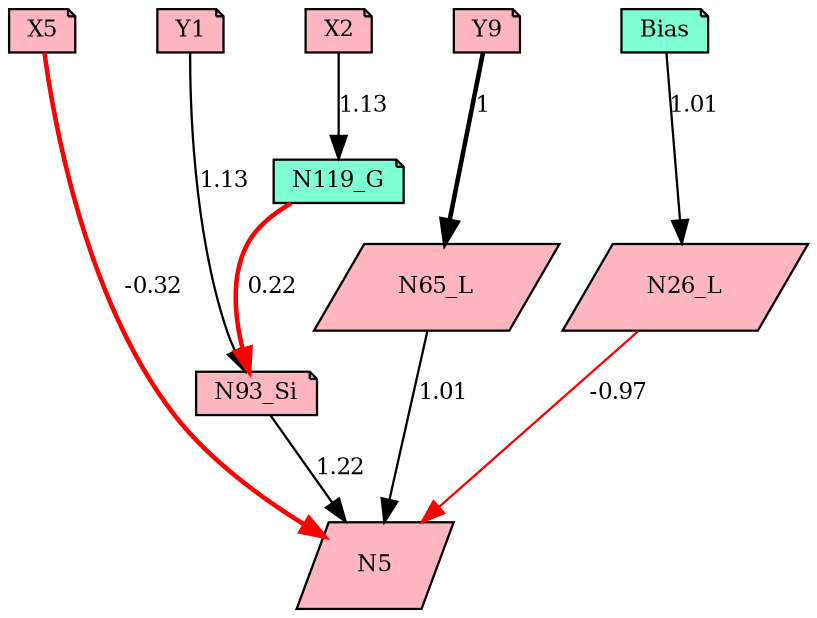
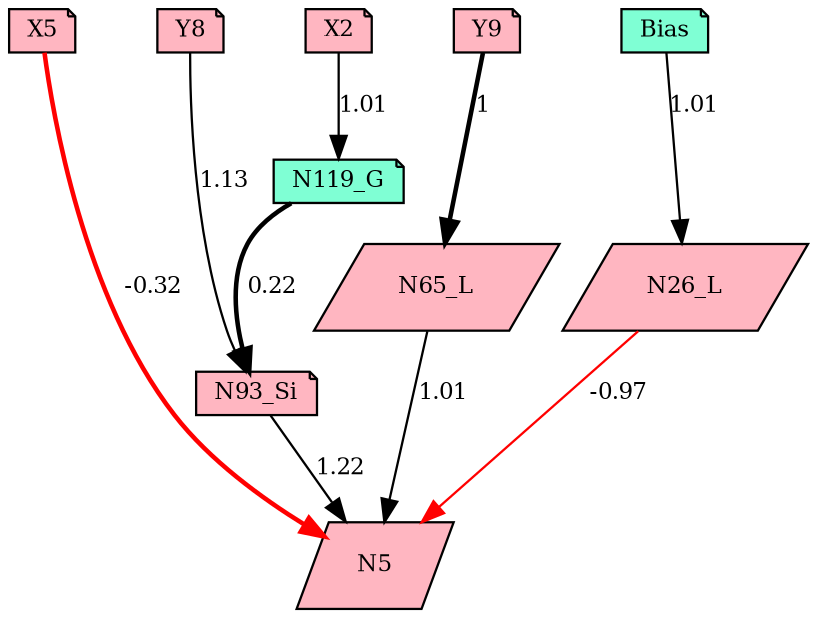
node "Y1": label "Y1" -> "Y8"
edge "X2" -> "N119_G": label "1.13" -> "1.01"
edge "N119_G" -> "N93_Si": color red -> black
